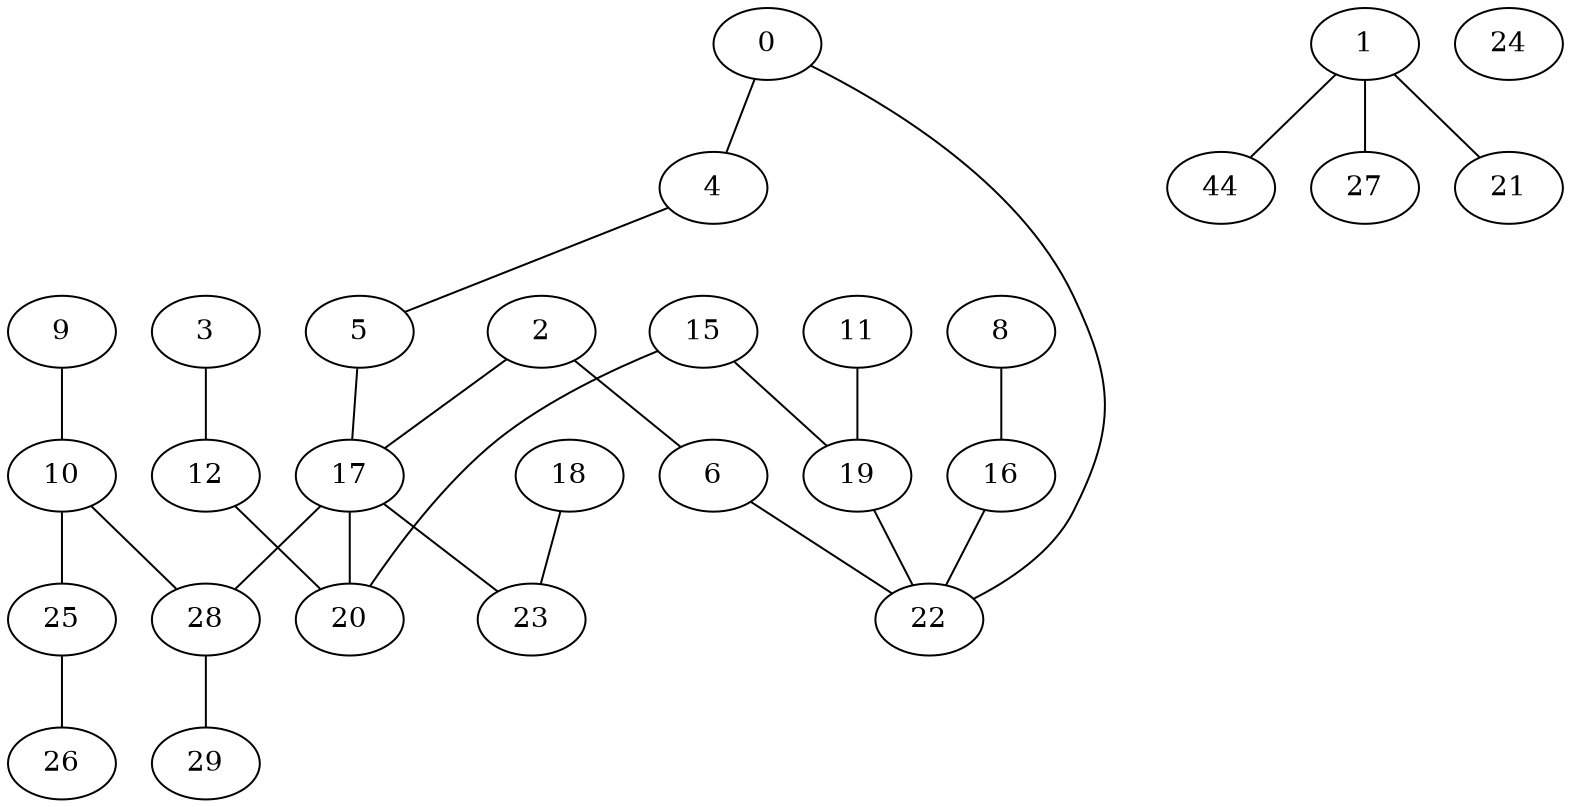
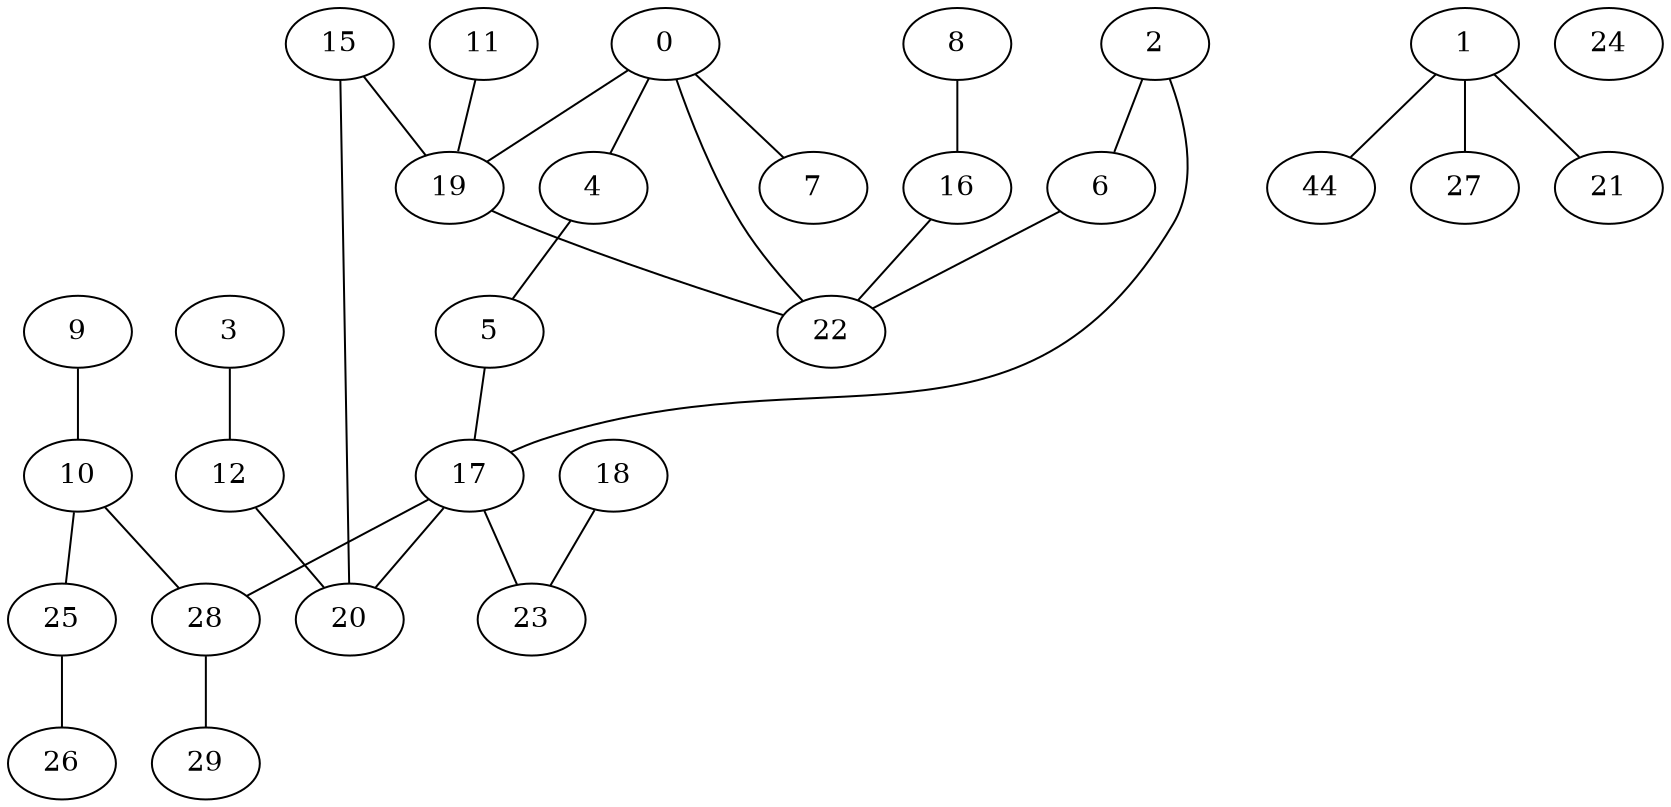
edge "0" -- "19": added
node "7": added
